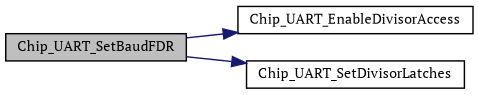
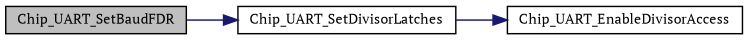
edge "Chip_UART_SetBaudFDR" -> "Chip_UART_EnableDivisorAccess": now "Chip_UART_SetDivisorLatches" -> "Chip_UART_EnableDivisorAccess"
